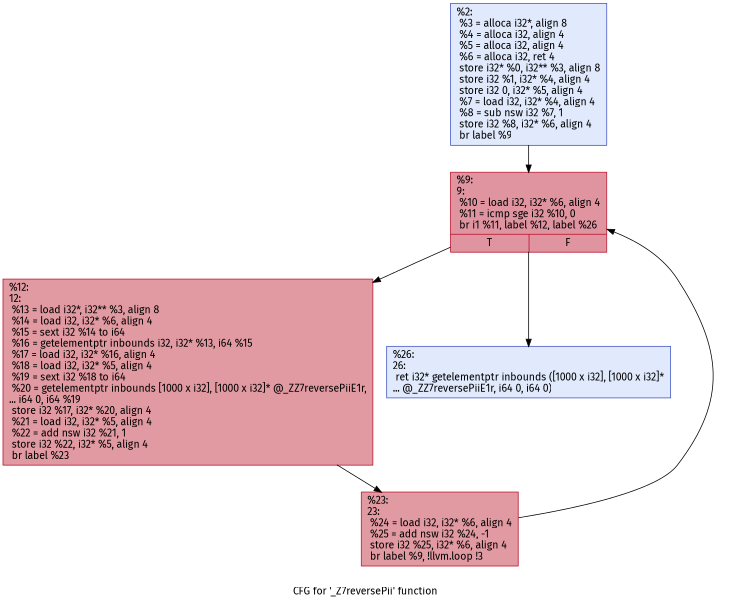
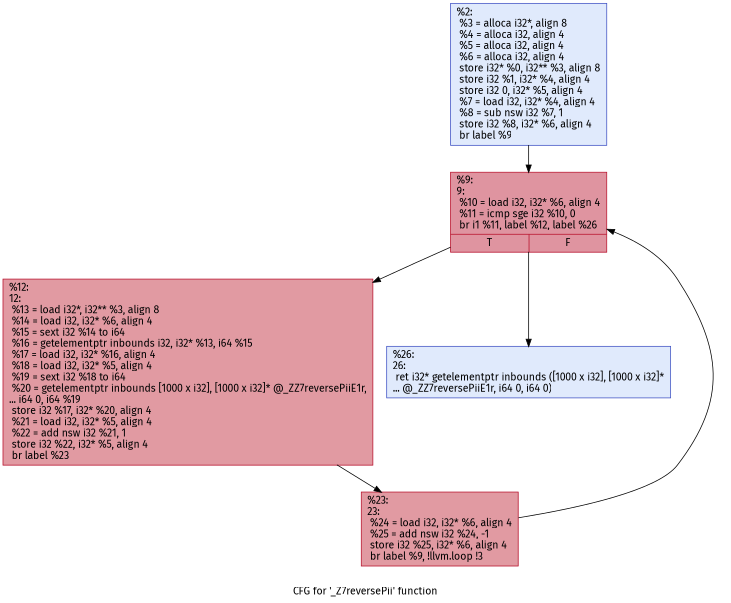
node "%2:": text "%6 = alloca i32, ret 4" -> "%6 = alloca i32, align 4"
